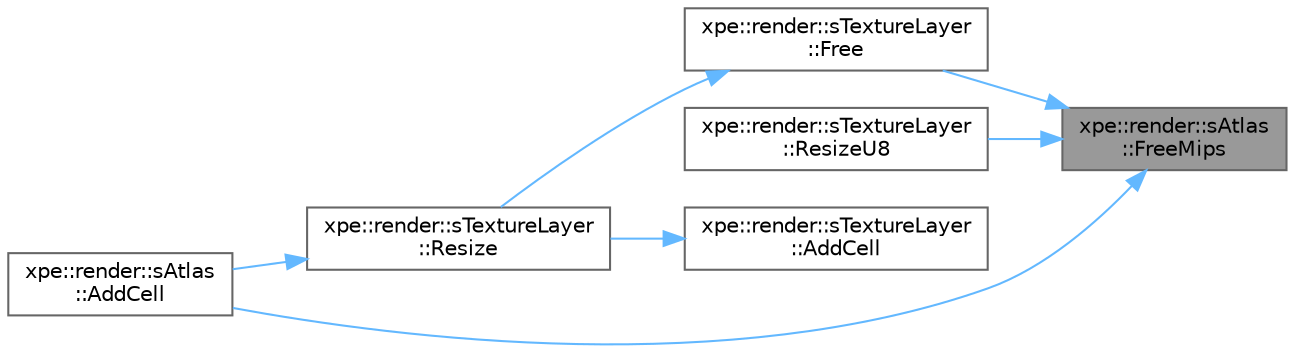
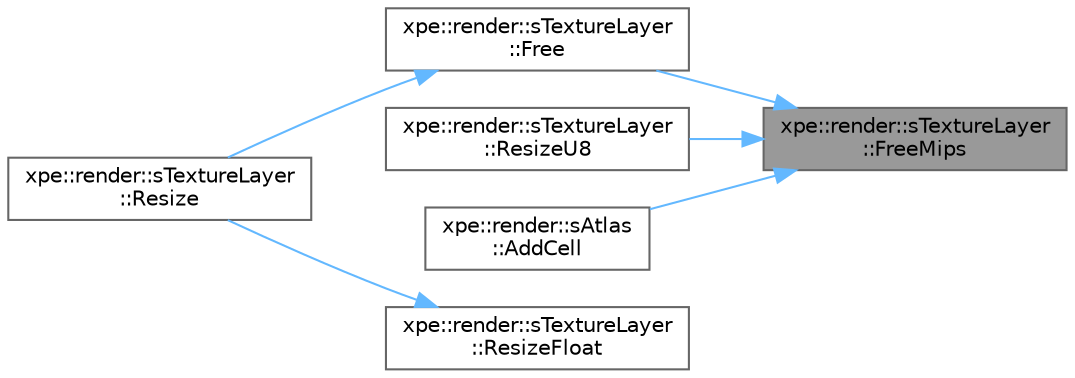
node "xpe::render::sAtlas ::FreeMips": label "xpe::render::sAtlas ::FreeMips" -> "xpe::render::sTextureLayer ::FreeMips"
node "xpe::render::sTextureLayer ::AddCell": label "xpe::render::sTextureLayer ::AddCell" -> "xpe::render::sTextureLayer ::ResizeFloat"
edge "xpe::render::sAtlas ::AddCell" -> "xpe::render::sTextureLayer ::Resize": removed
